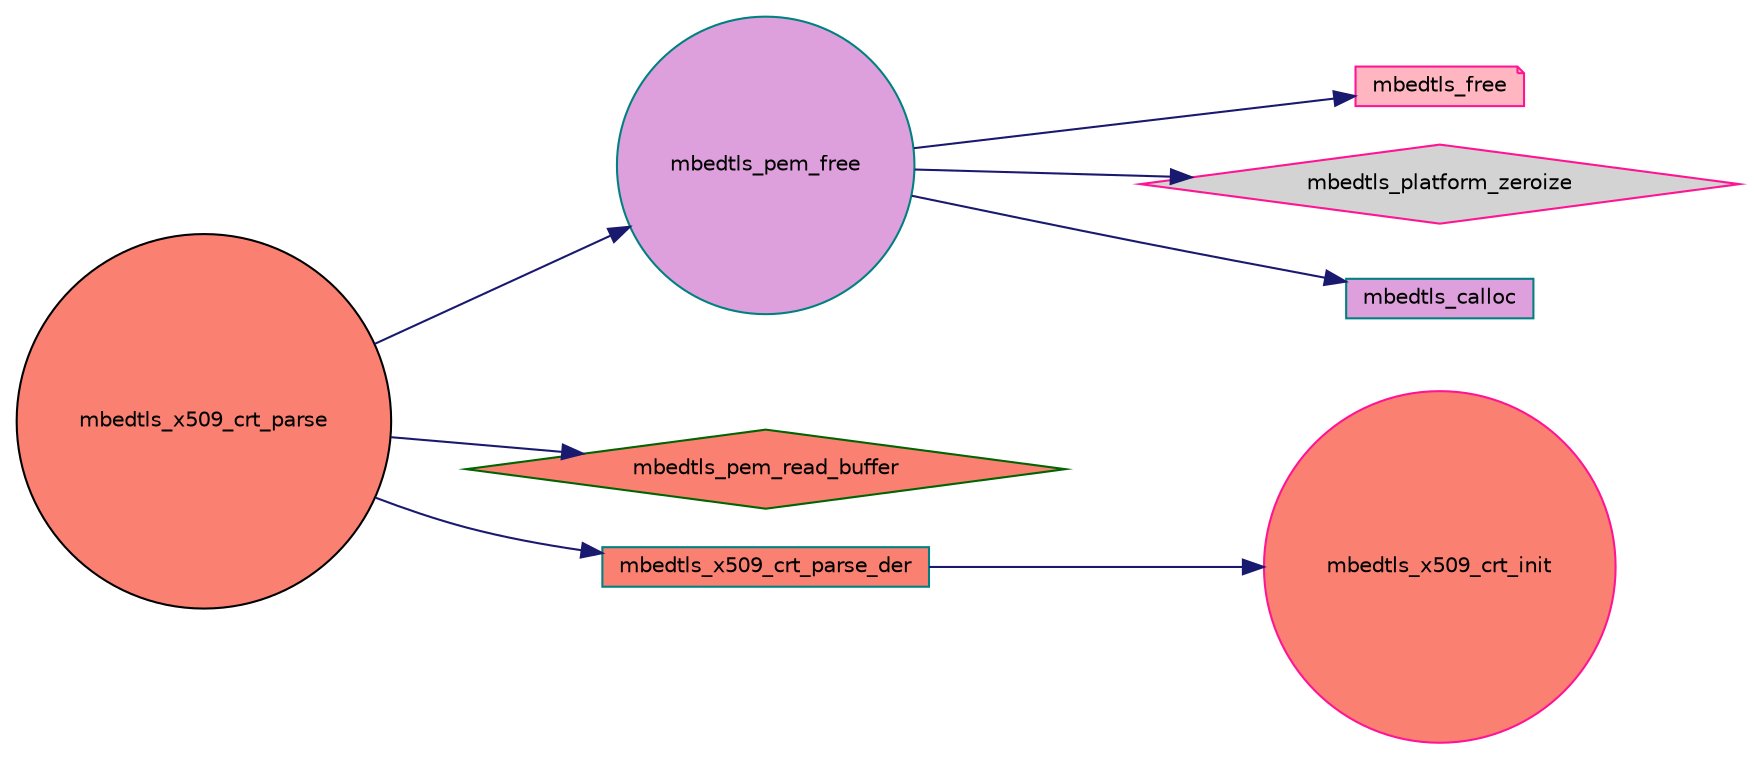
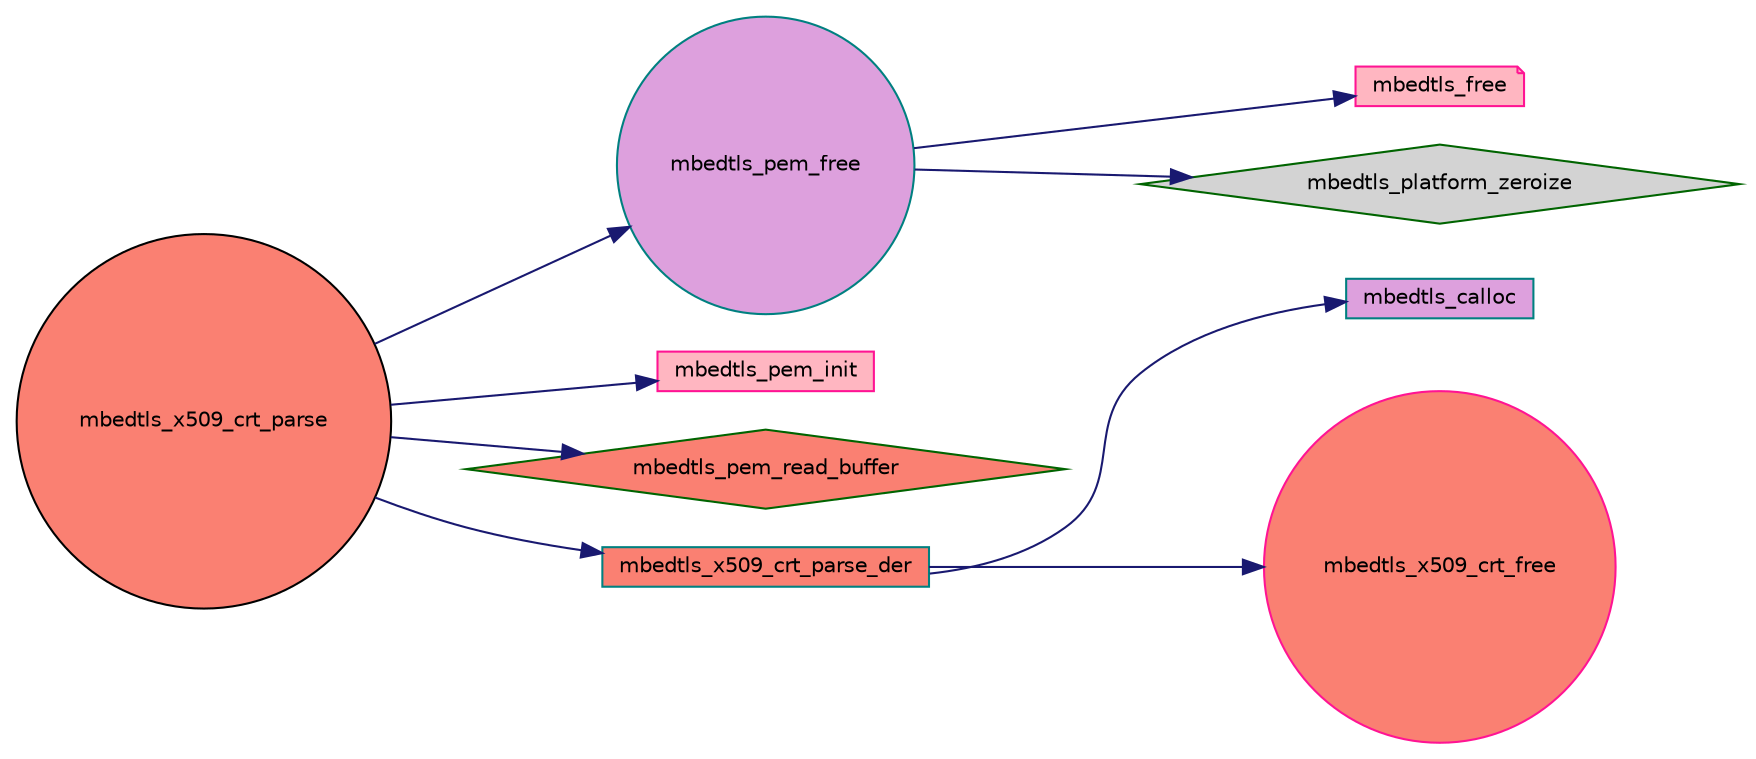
node "mbedtls_platform_zeroize": color deeppink -> darkgreen
edge "mbedtls_pem_free" -> "mbedtls_calloc": now "mbedtls_x509_crt_parse_der" -> "mbedtls_calloc"
node "mbedtls_pem_init": added
node "mbedtls_x509_crt_init": label "mbedtls_x509_crt_init" -> "mbedtls_x509_crt_free"
